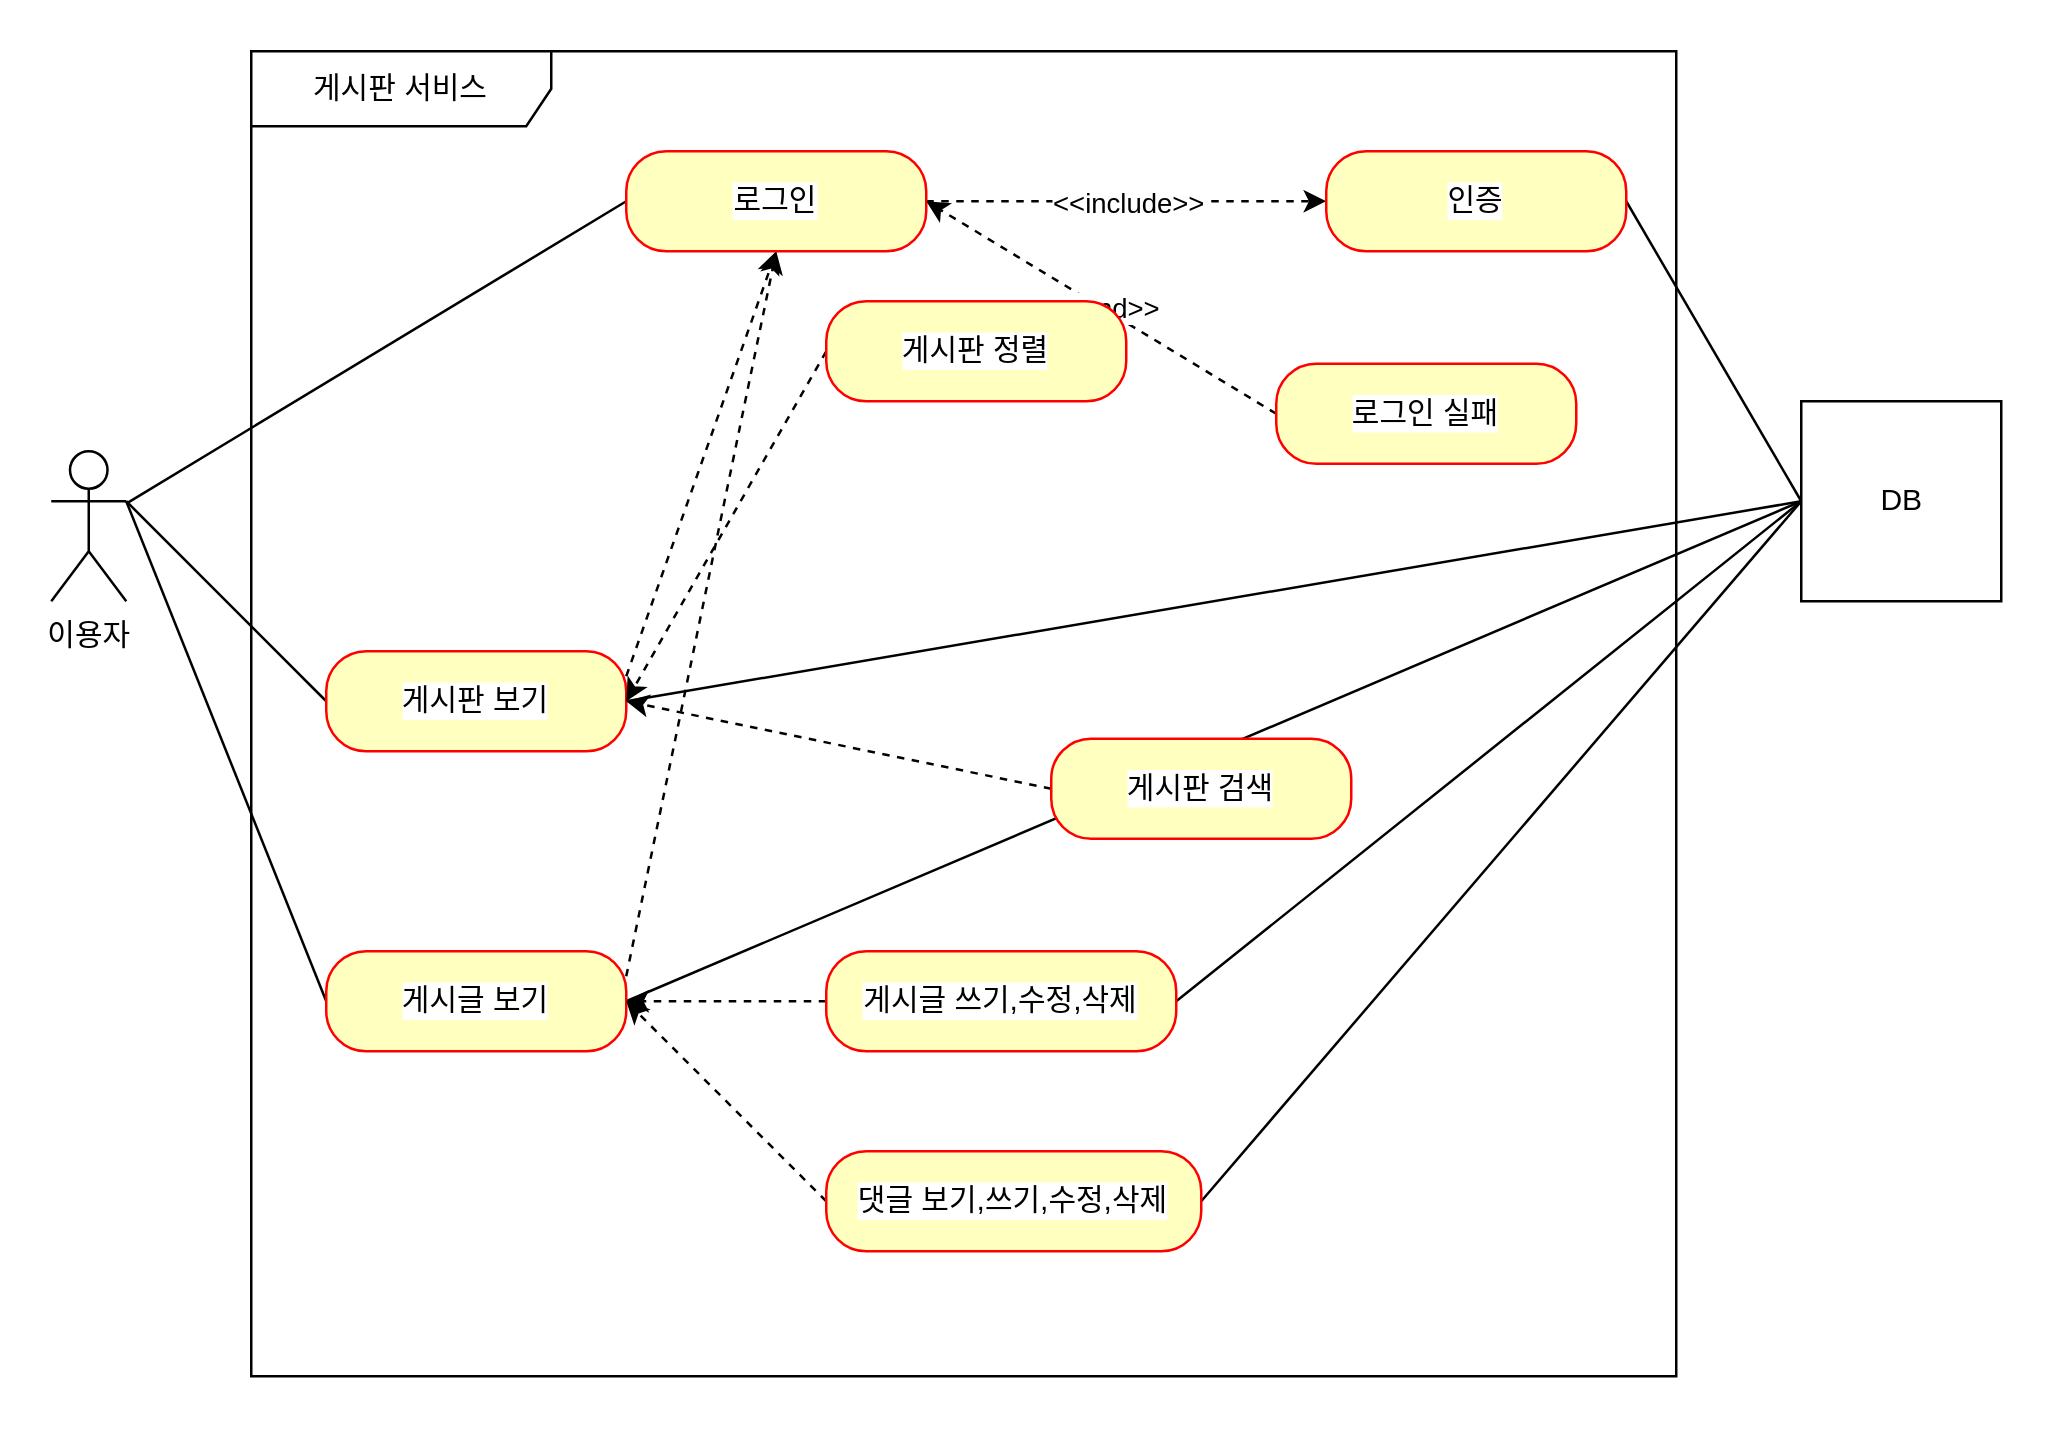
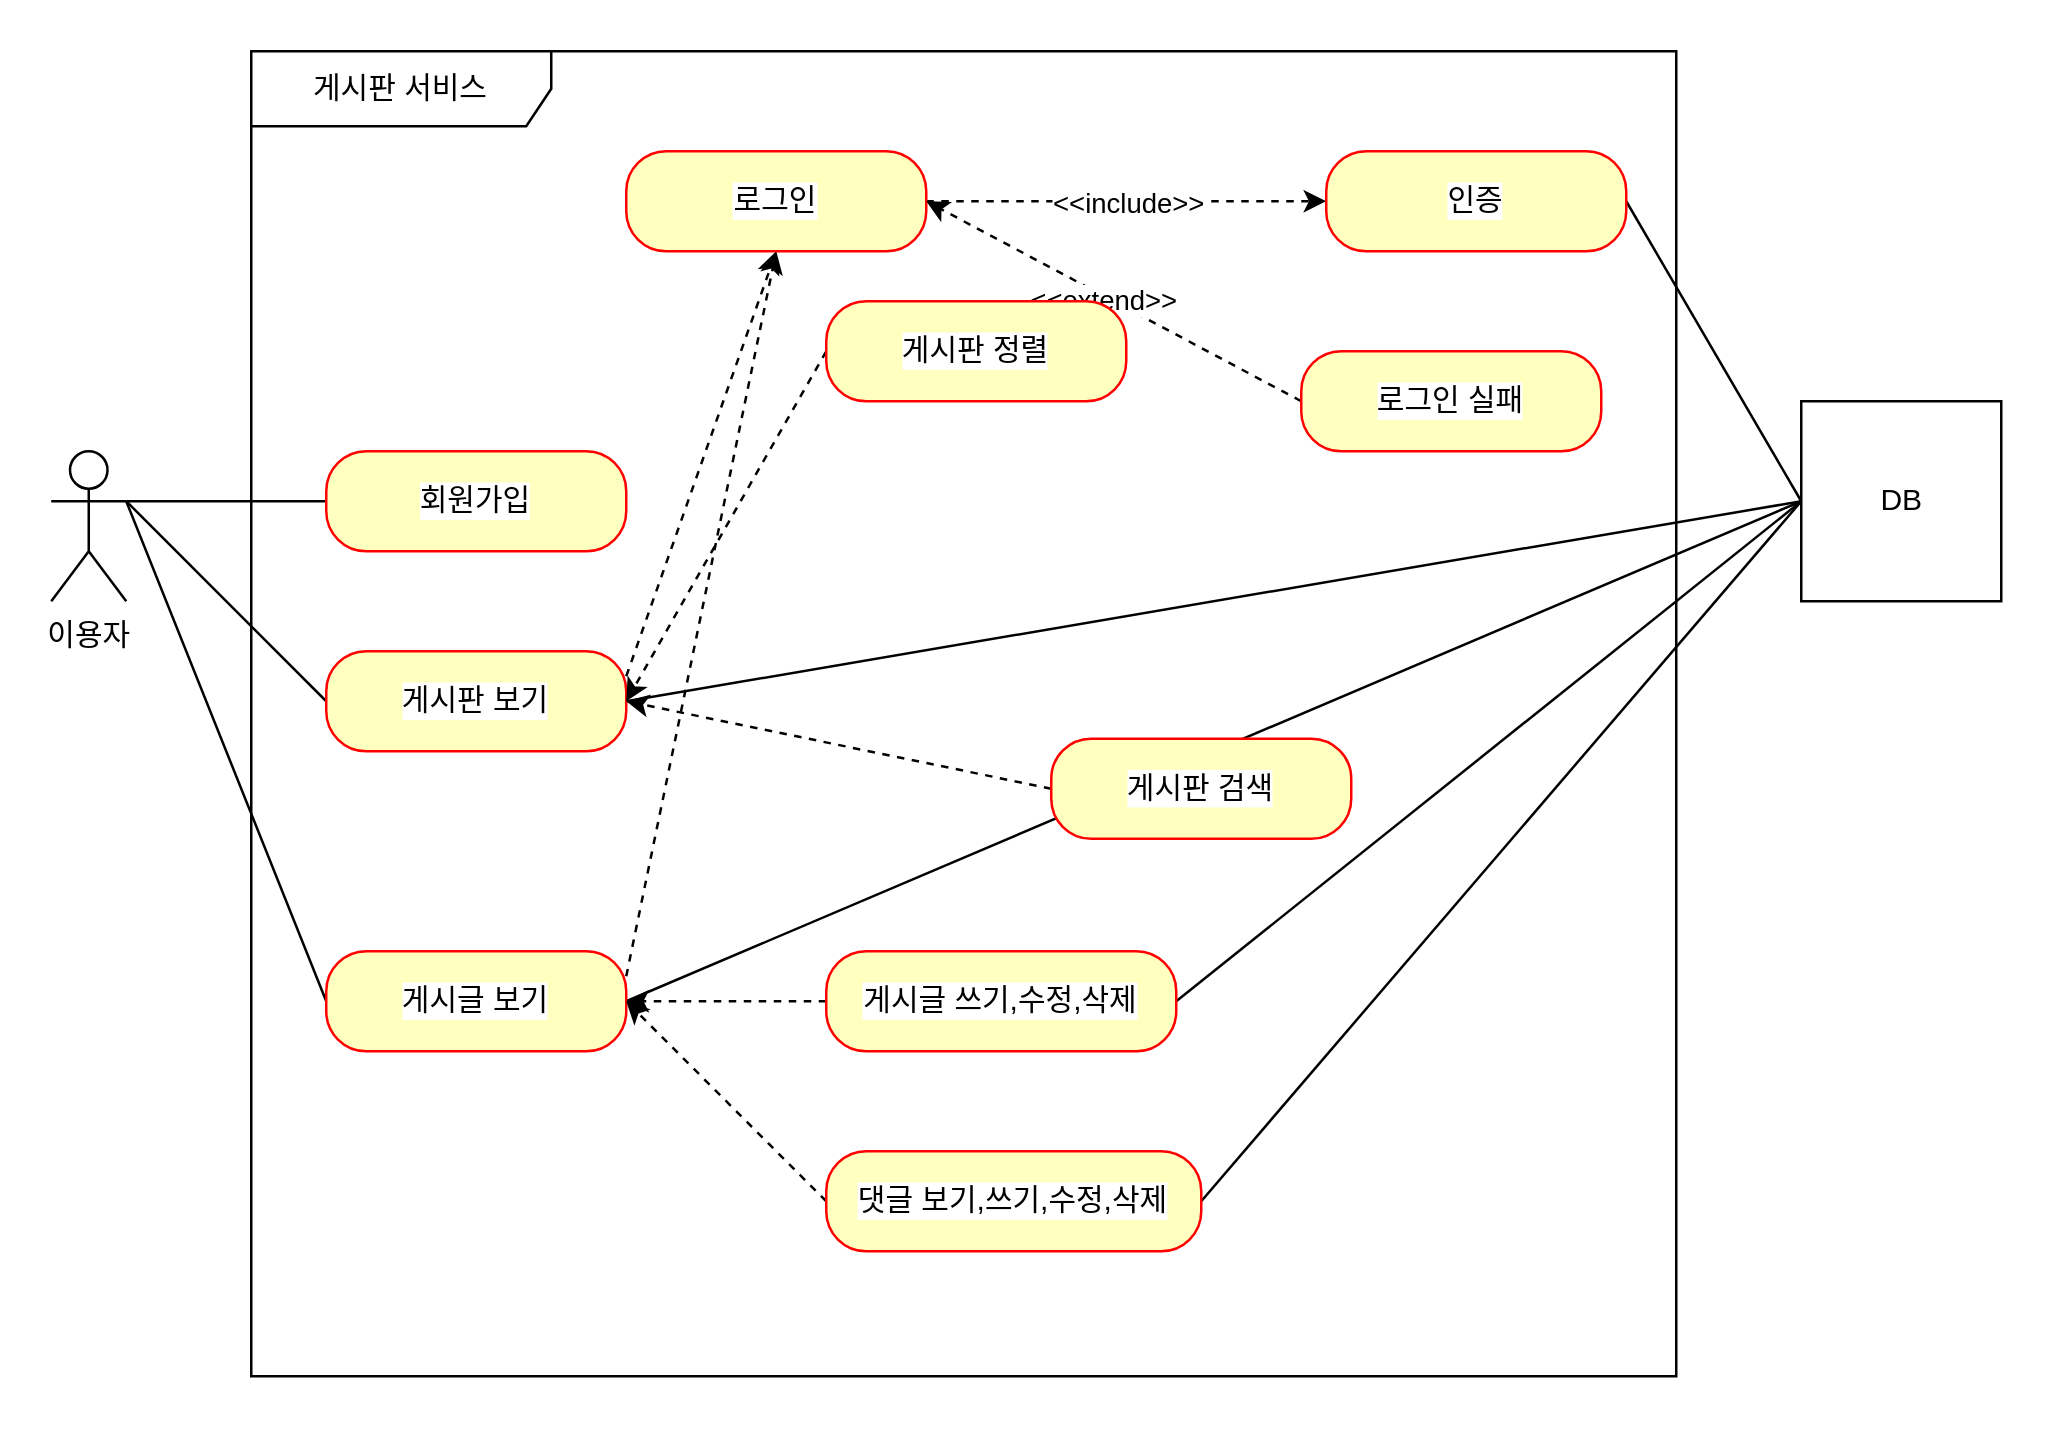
edge "로그인" -- "이용자": removed
node "로그인 실패": moved (1426, 414) -> (1451, 401)
edge "회원가입" -- "이용자": added
node "회원가입": added
